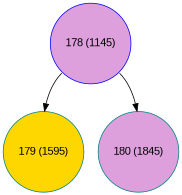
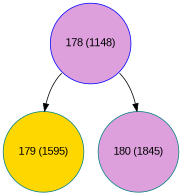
node "178 (1145)": label "178 (1145)" -> "178 (1148)"
